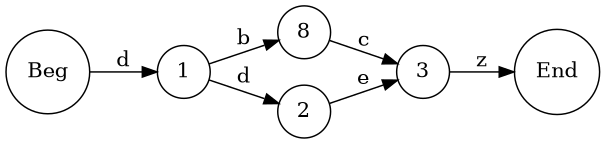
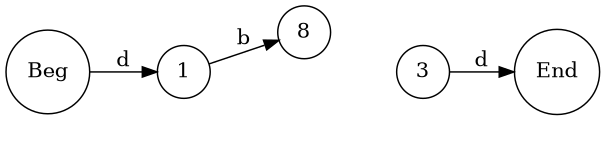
edge "8" -> "3": removed, label "c"
edge "3" -> "End": label "z" -> "d"
node "2": removed
